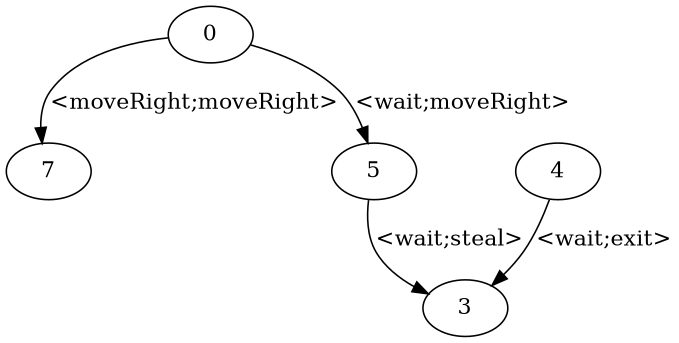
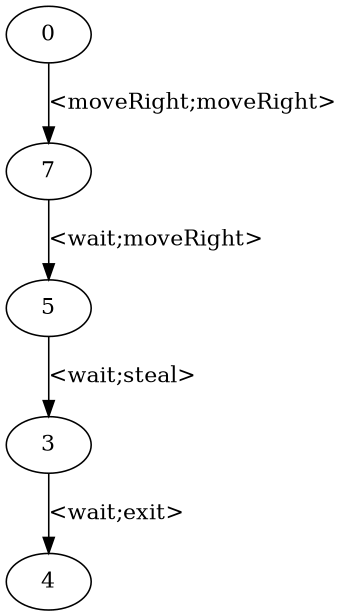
edge "0" -> "5": now "7" -> "5"
edge "4" -> "3": reversed
